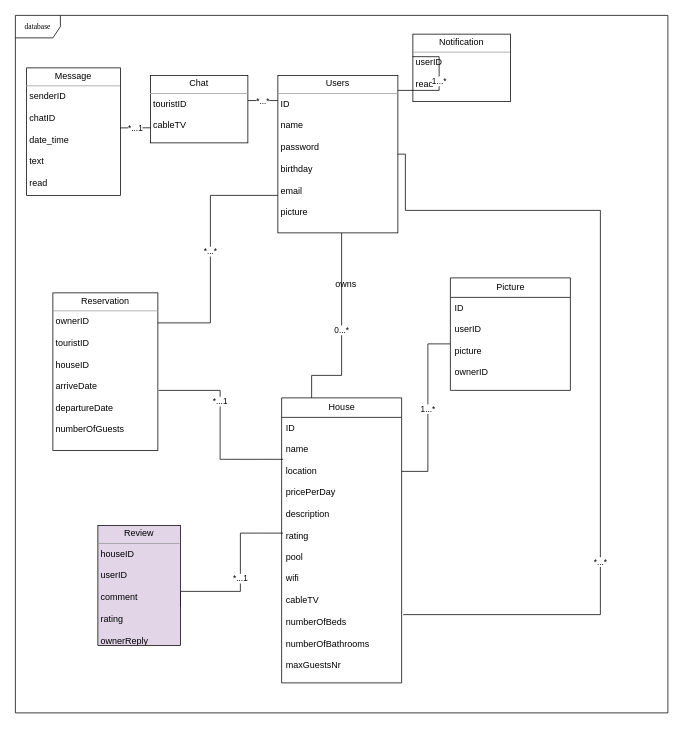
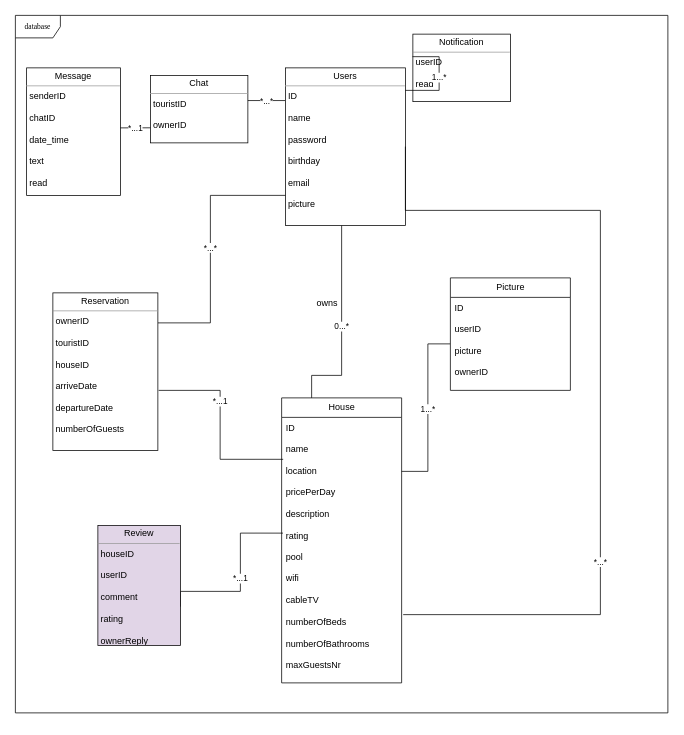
node "Chat touristID cableTV": label "Chat touristID cableTV" -> "Chat touristID ownerID"
node "Users ID name password birthday email picture": moved (338, 154) -> (345, 147)
node "owns": moved (353, 285) -> (334, 304)
